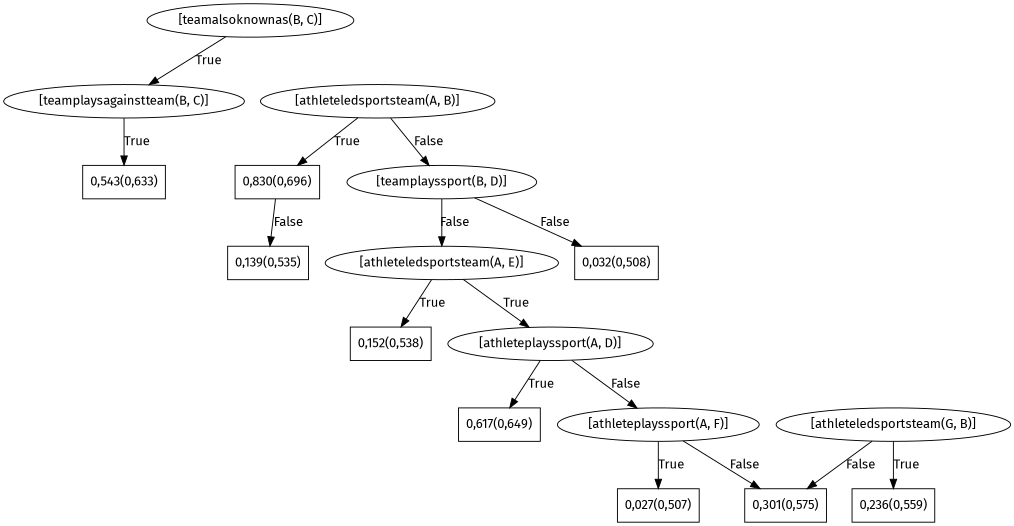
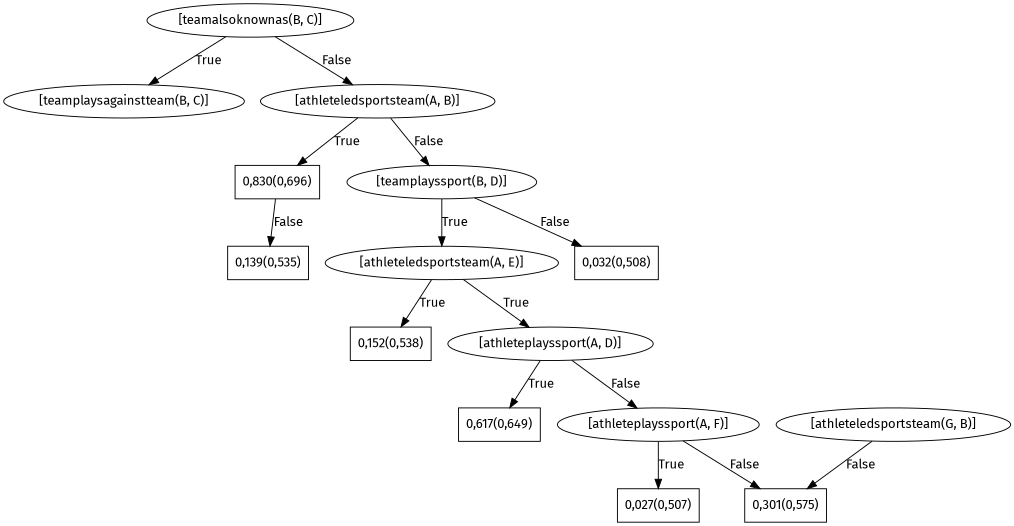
edge "[teamalsoknownas(B, C)]" -> "[athleteledsportsteam(A, B)]": added, label "False"
node "0,543(0,633)": removed
edge "[teamplayssport(B, D)]" -> "[athleteledsportsteam(A, E)]": label "False" -> "True"
node "0,236(0,559)": removed
